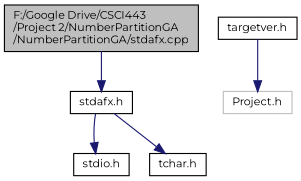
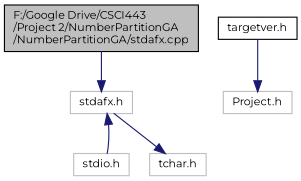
node "stdafx.h": color black -> grey75
edge "stdafx.h" -> "stdio.h": reversed
node "stdio.h": color black -> grey75
node "tchar.h": color black -> grey75
